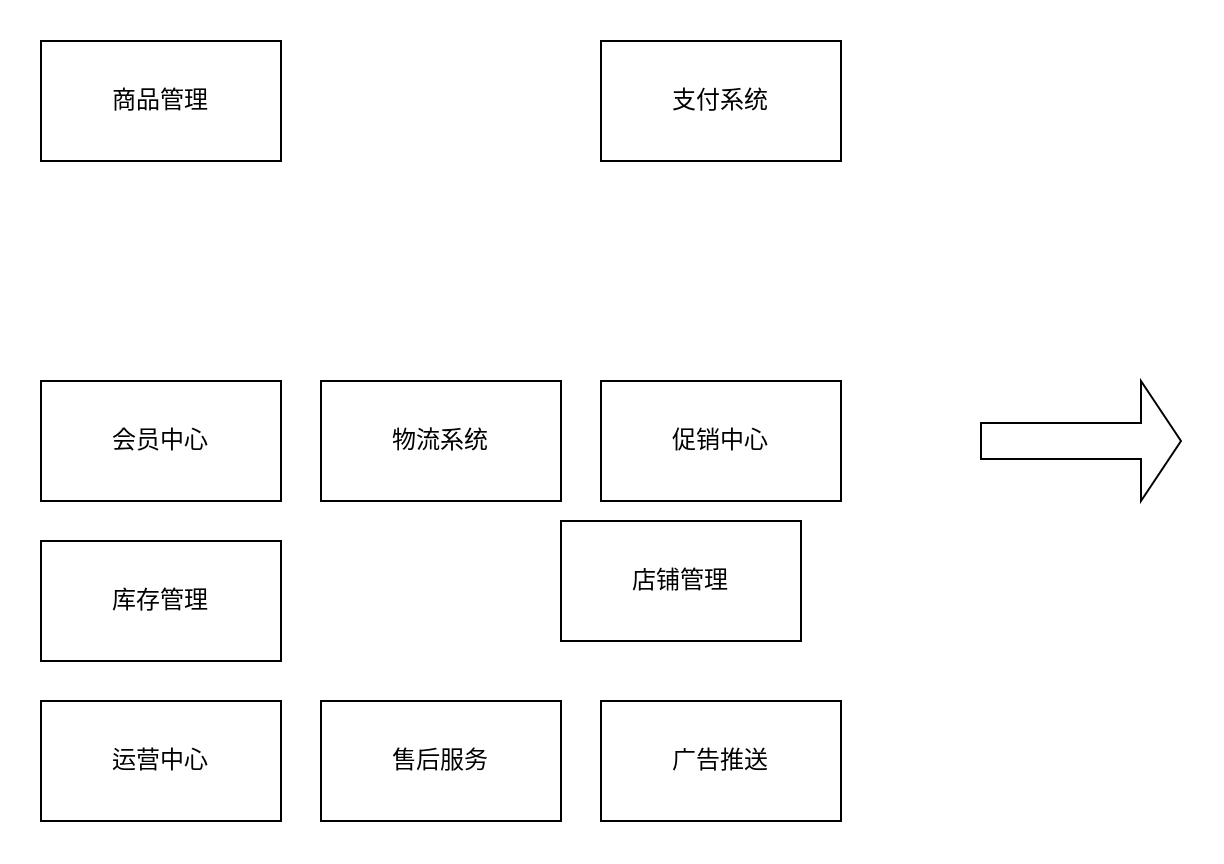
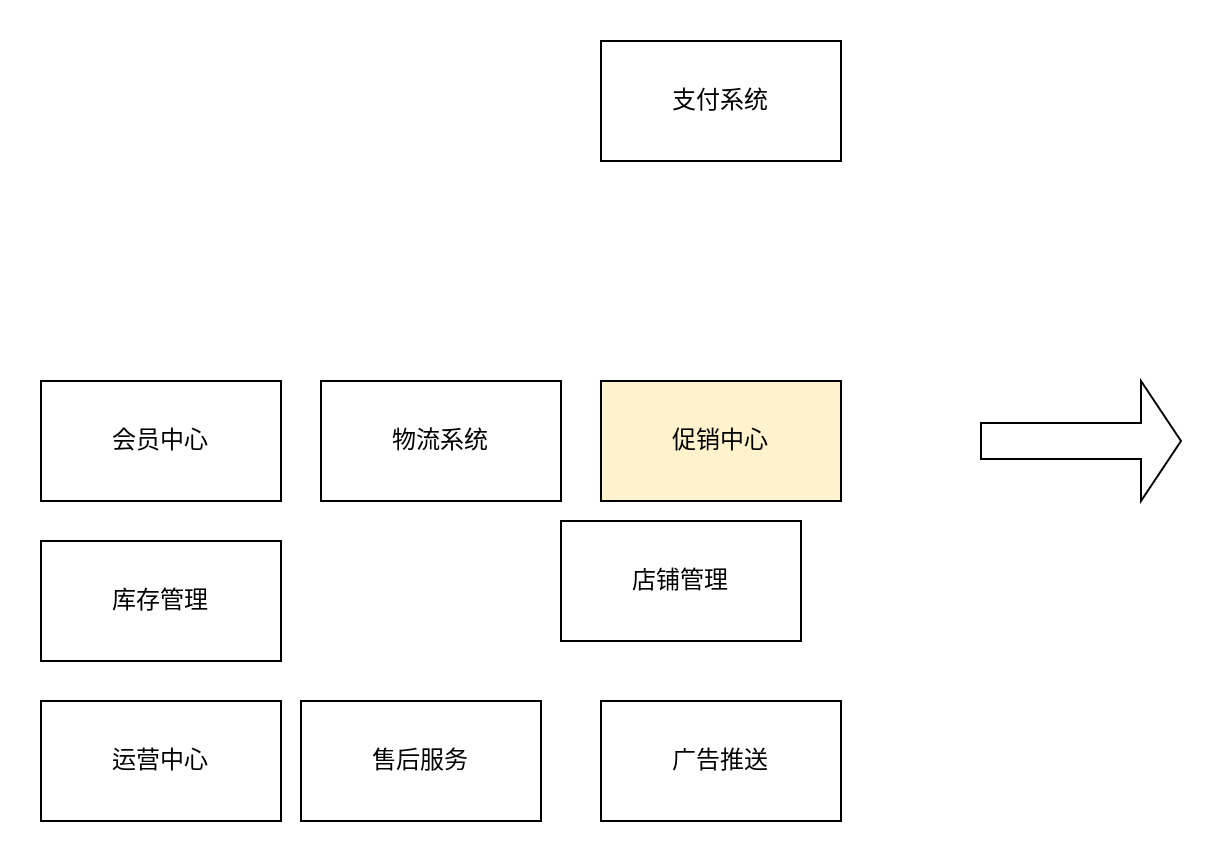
node "商品管理": removed
node "促销中心": fillcolor #ffffff -> #fff2cc
node "售后服务": moved (441, 761) -> (421, 761)
